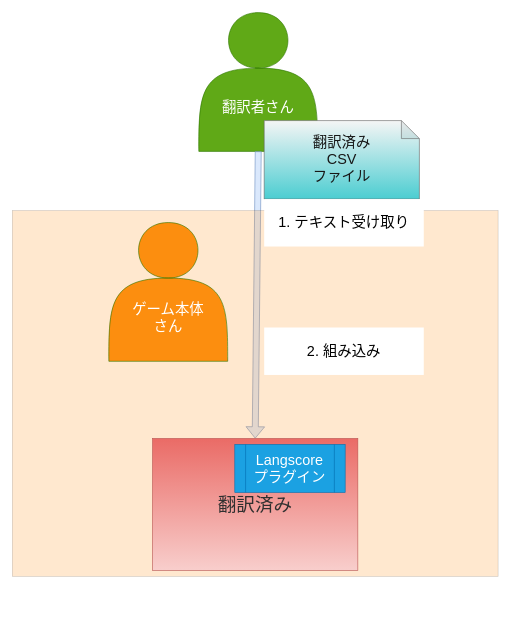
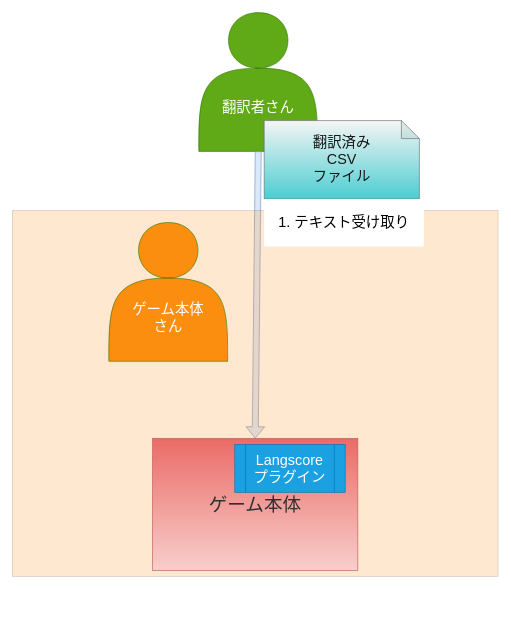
node "2. 組み込み": removed
node "翻訳済み": label "翻訳済み" -> "ゲーム本体"
